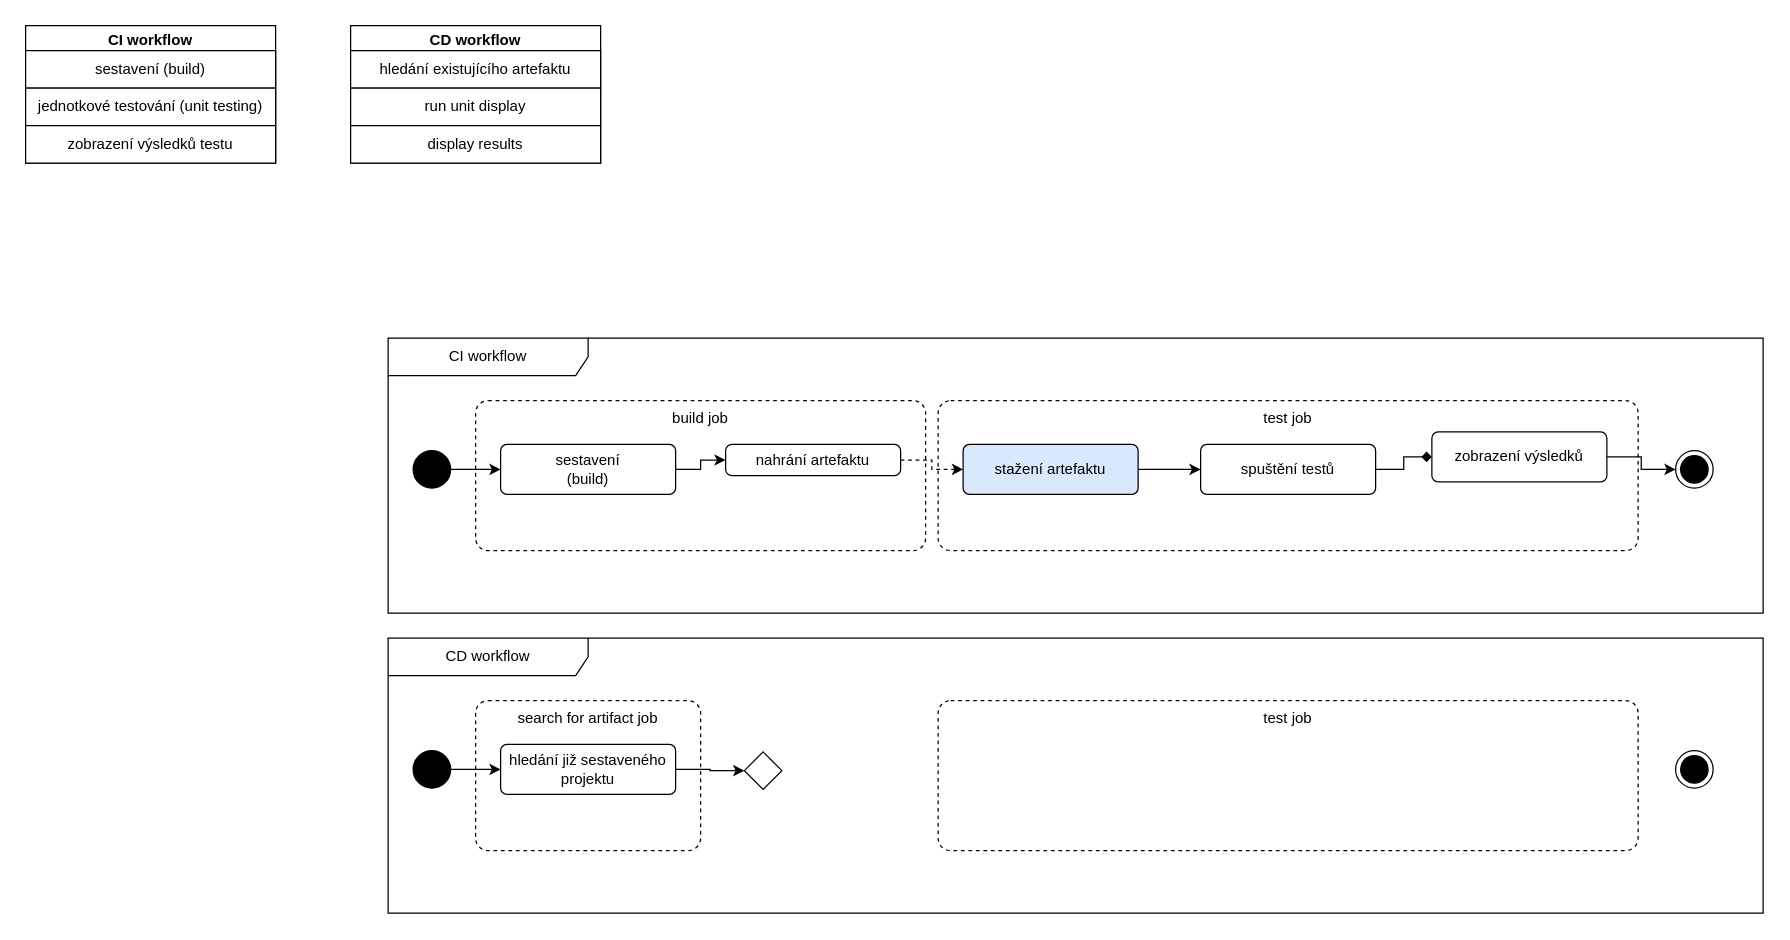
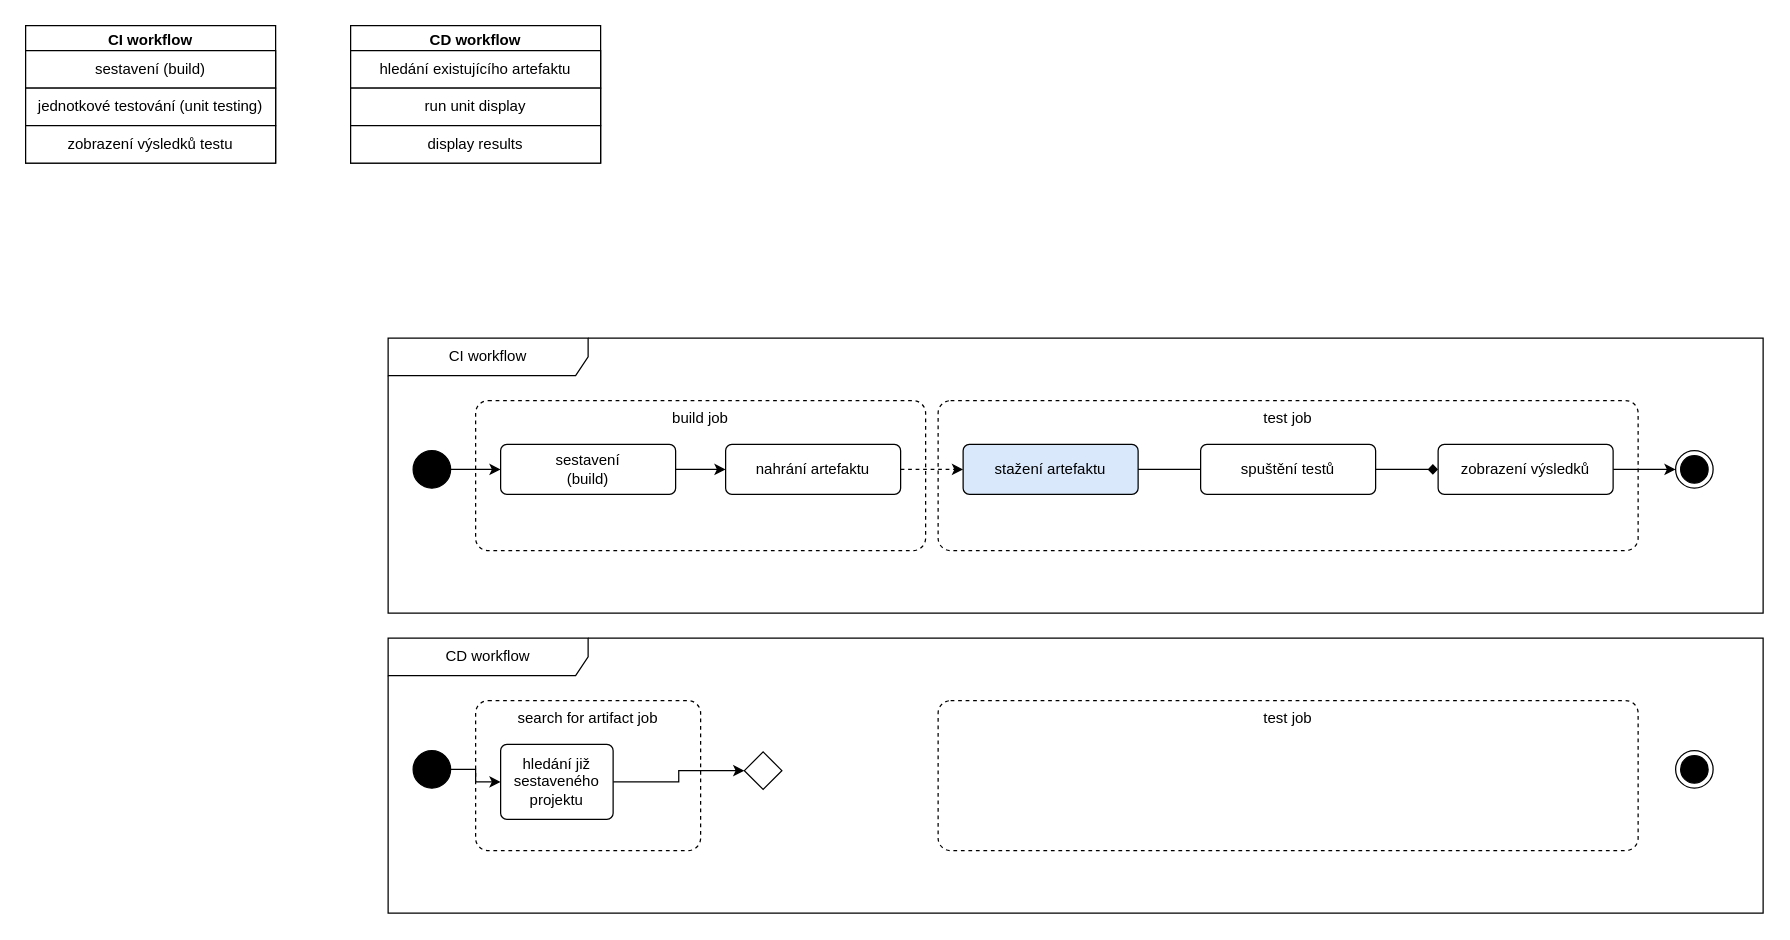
node "zobrazení výsledků": moved (1519, 457) -> (1526, 469)
node "nahrání artefaktu": size 175x31 -> 175x50
edge "stažení artefaktu" -> "spuštění testů": arrowhead classic -> none
node "hledání již sestaveného projektu": size 175x50 -> 113x75
